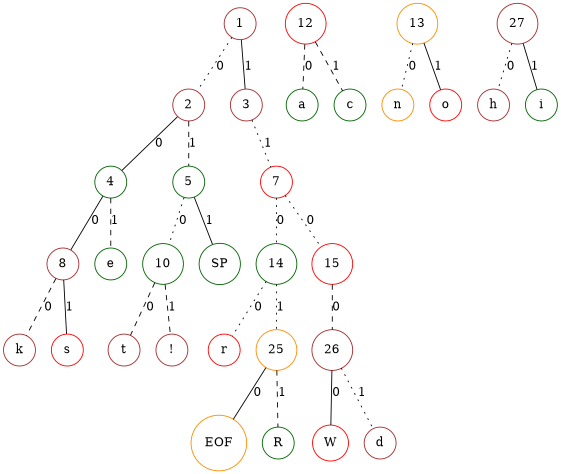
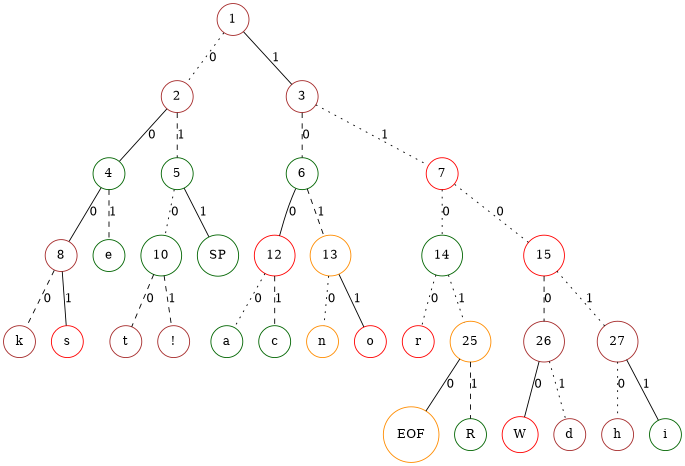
edge "12" -- "a": style dashed -> dotted
node "6": added
edge "15" -- "27": added, label "1"
